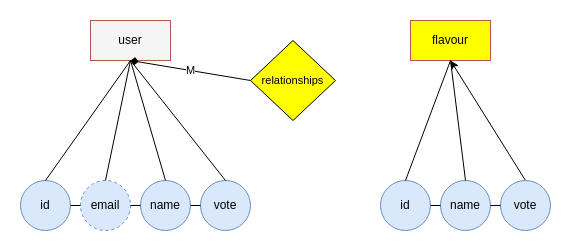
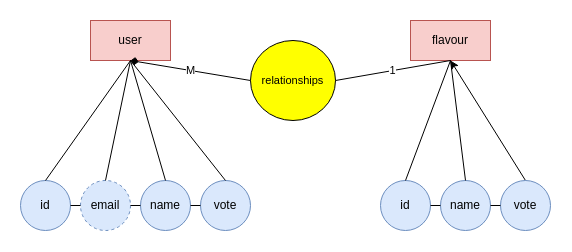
node "user": fillcolor #f5f5f5 -> #f8cecc
node "flavour": fillcolor #ffff00 -> #f8cecc
edge "flavour" -- "relationships": added, label "1"
node "relationships": shape diamond -> ellipse
